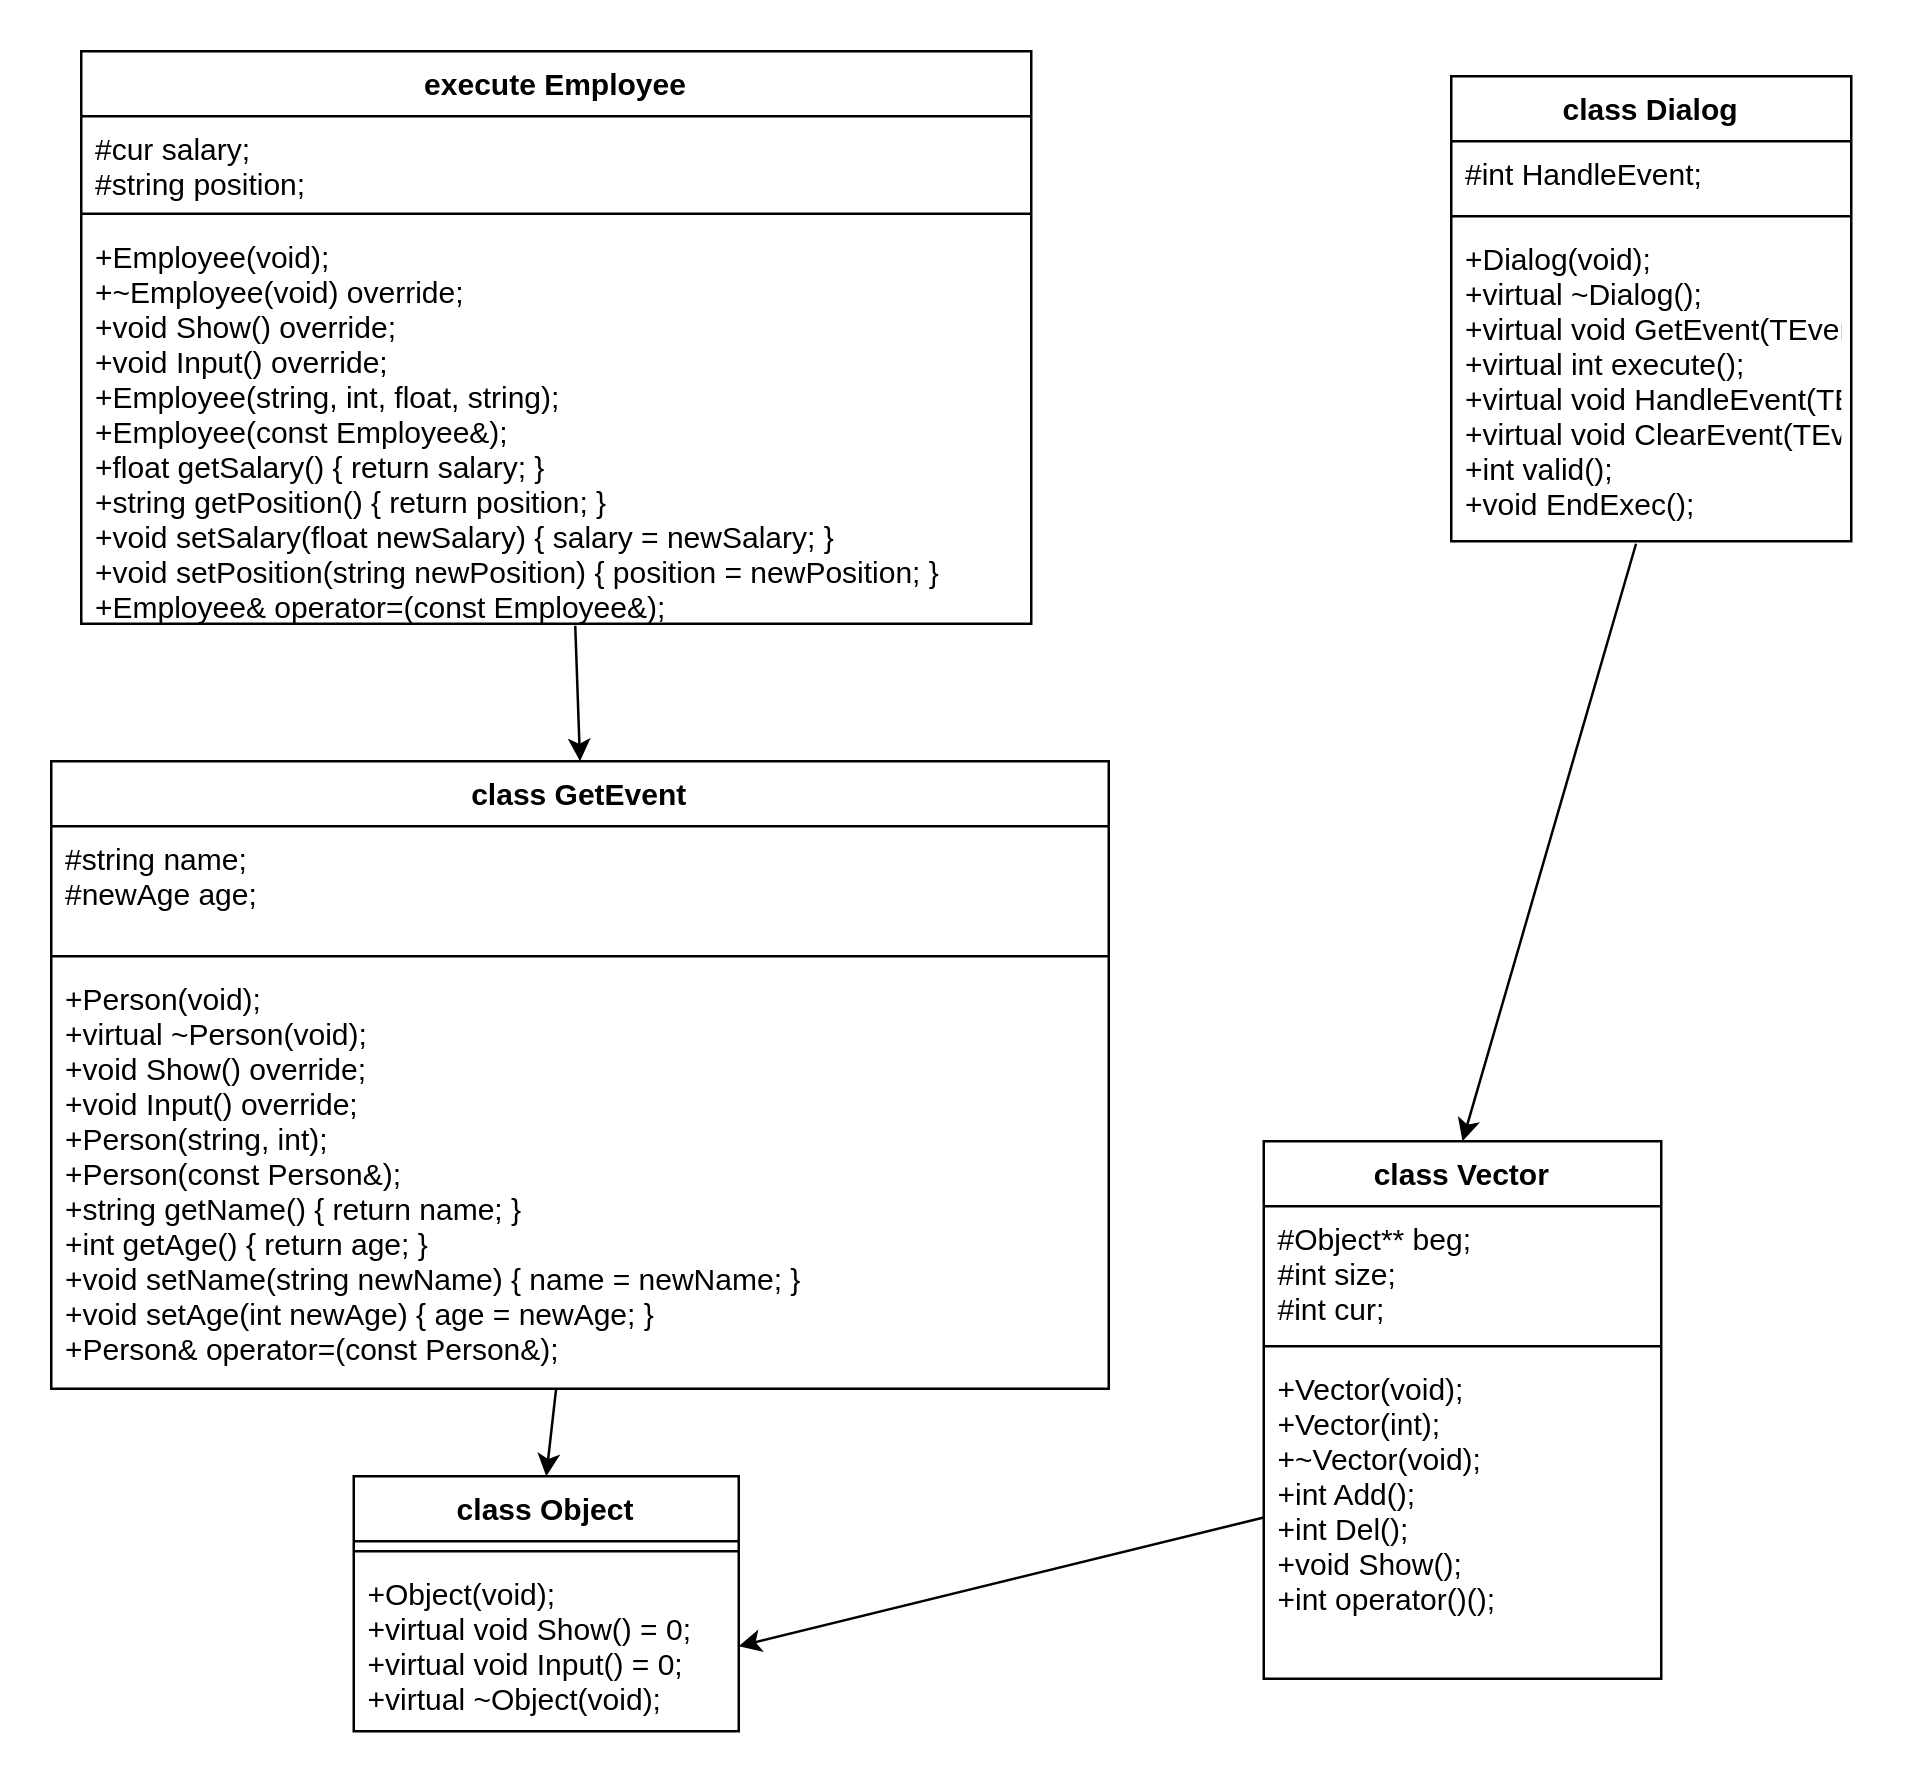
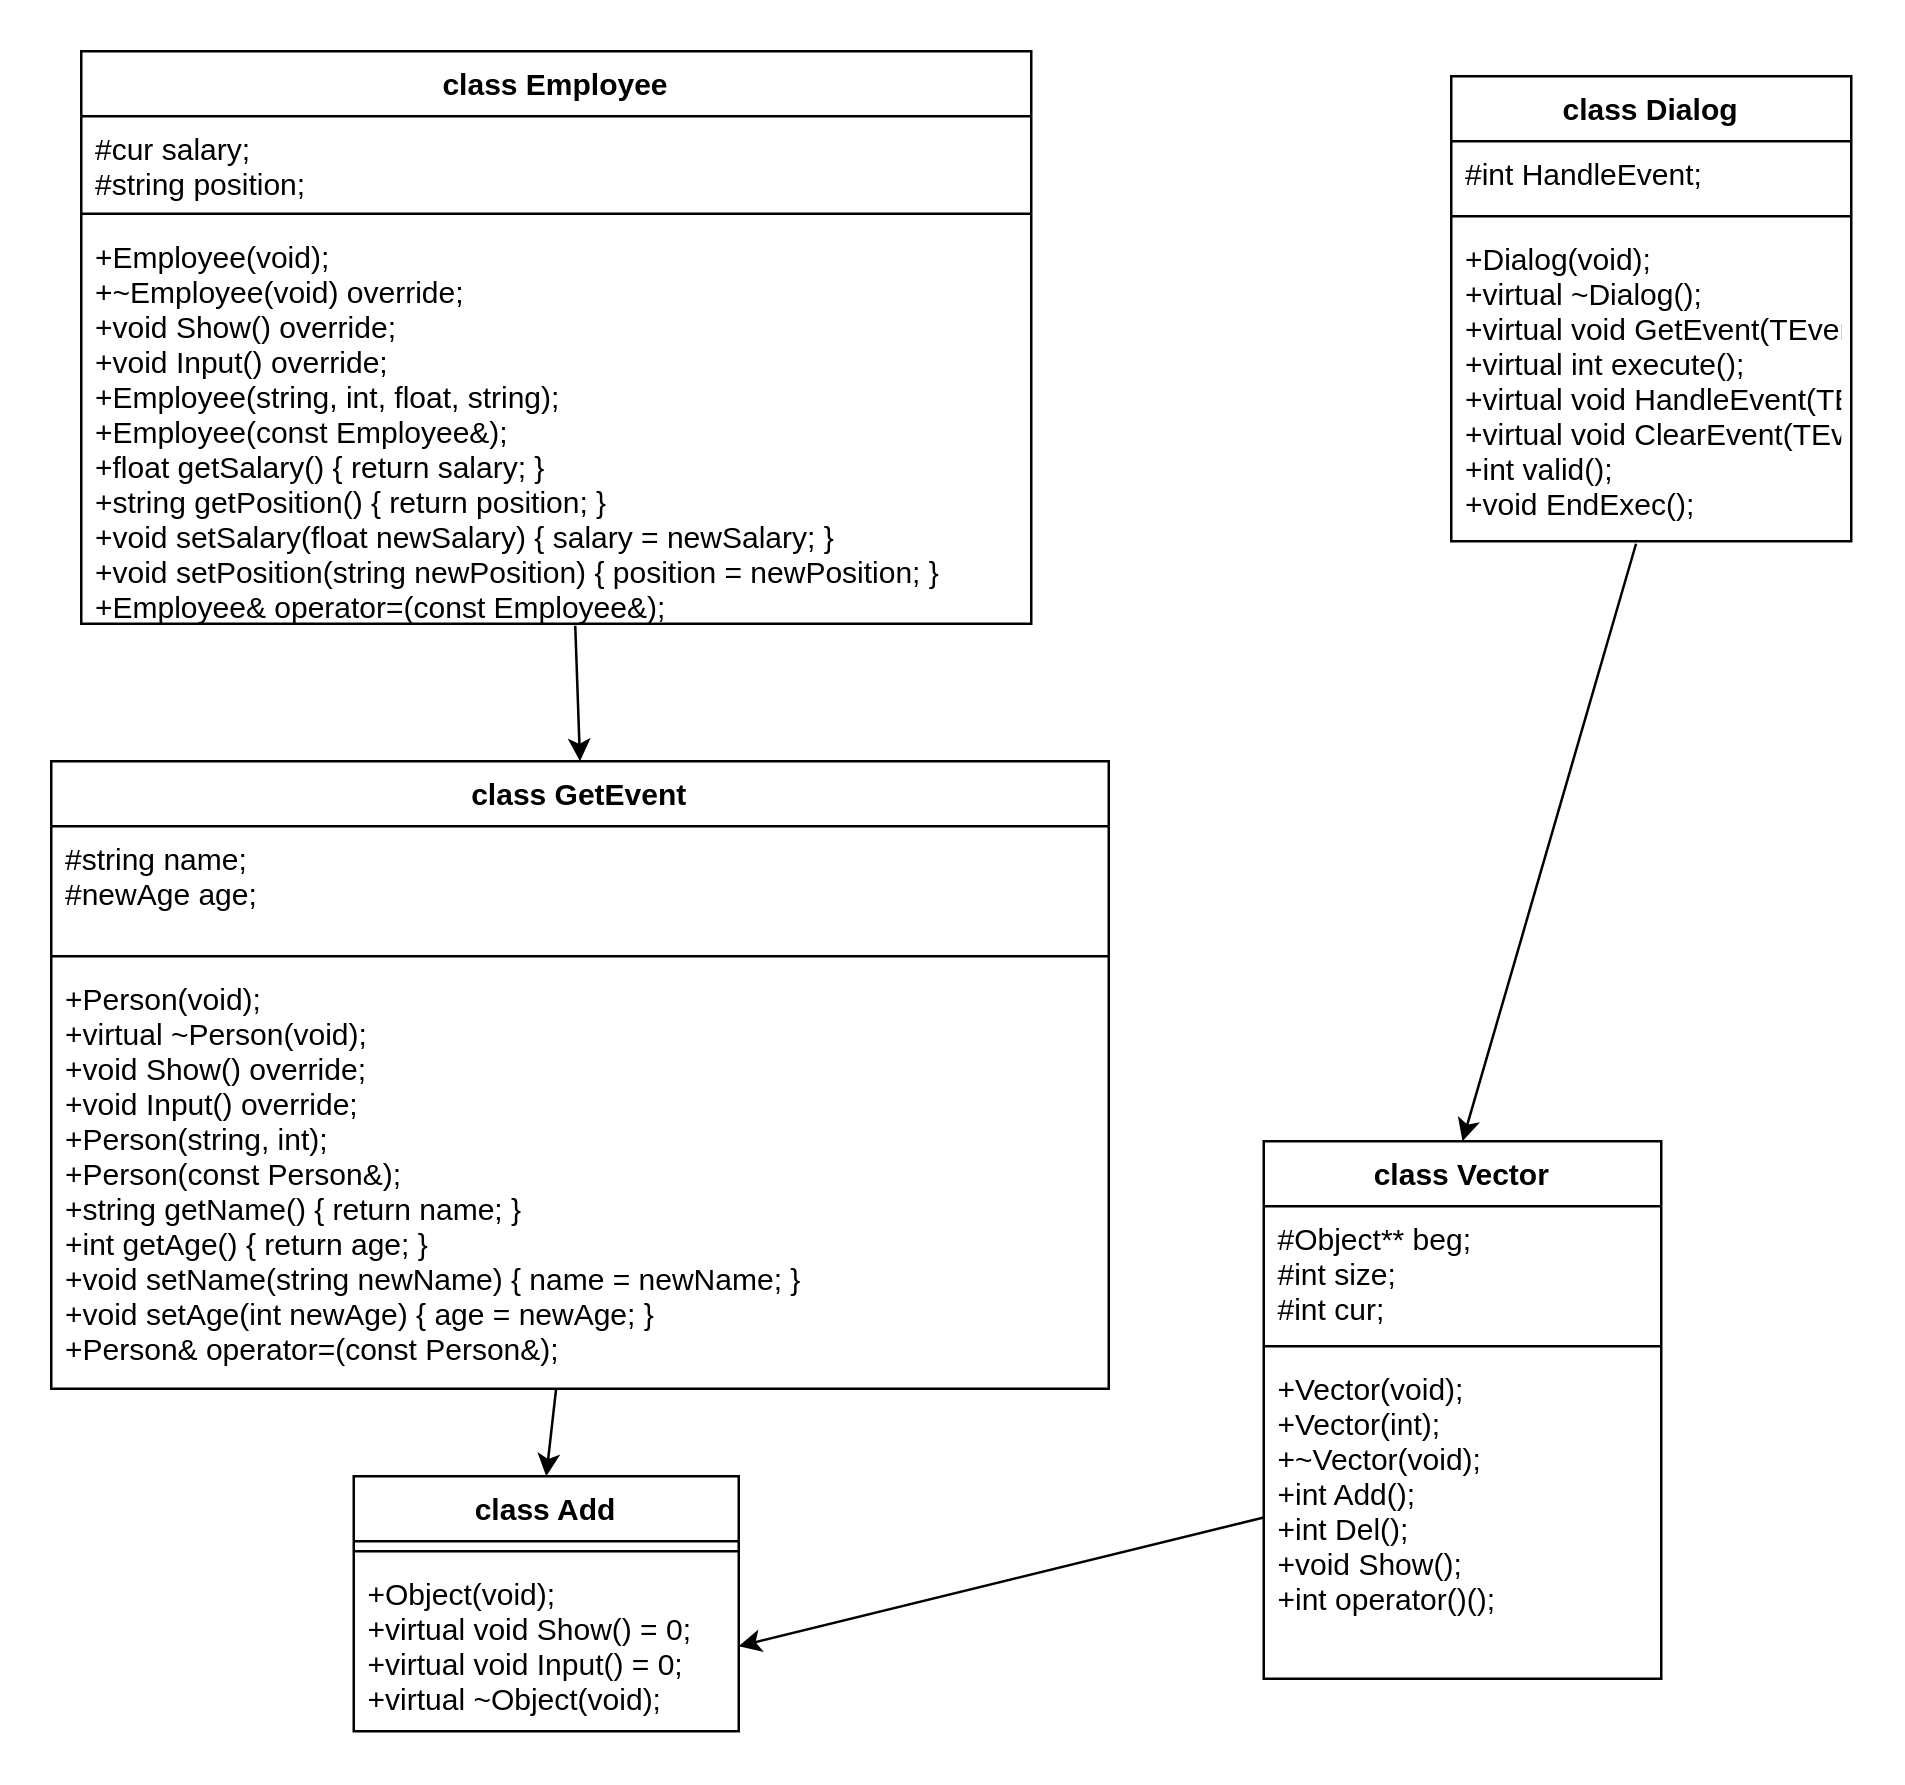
node "execute Employee": label "execute Employee" -> "class Employee"
node "class Object": label "class Object" -> "class Add"
